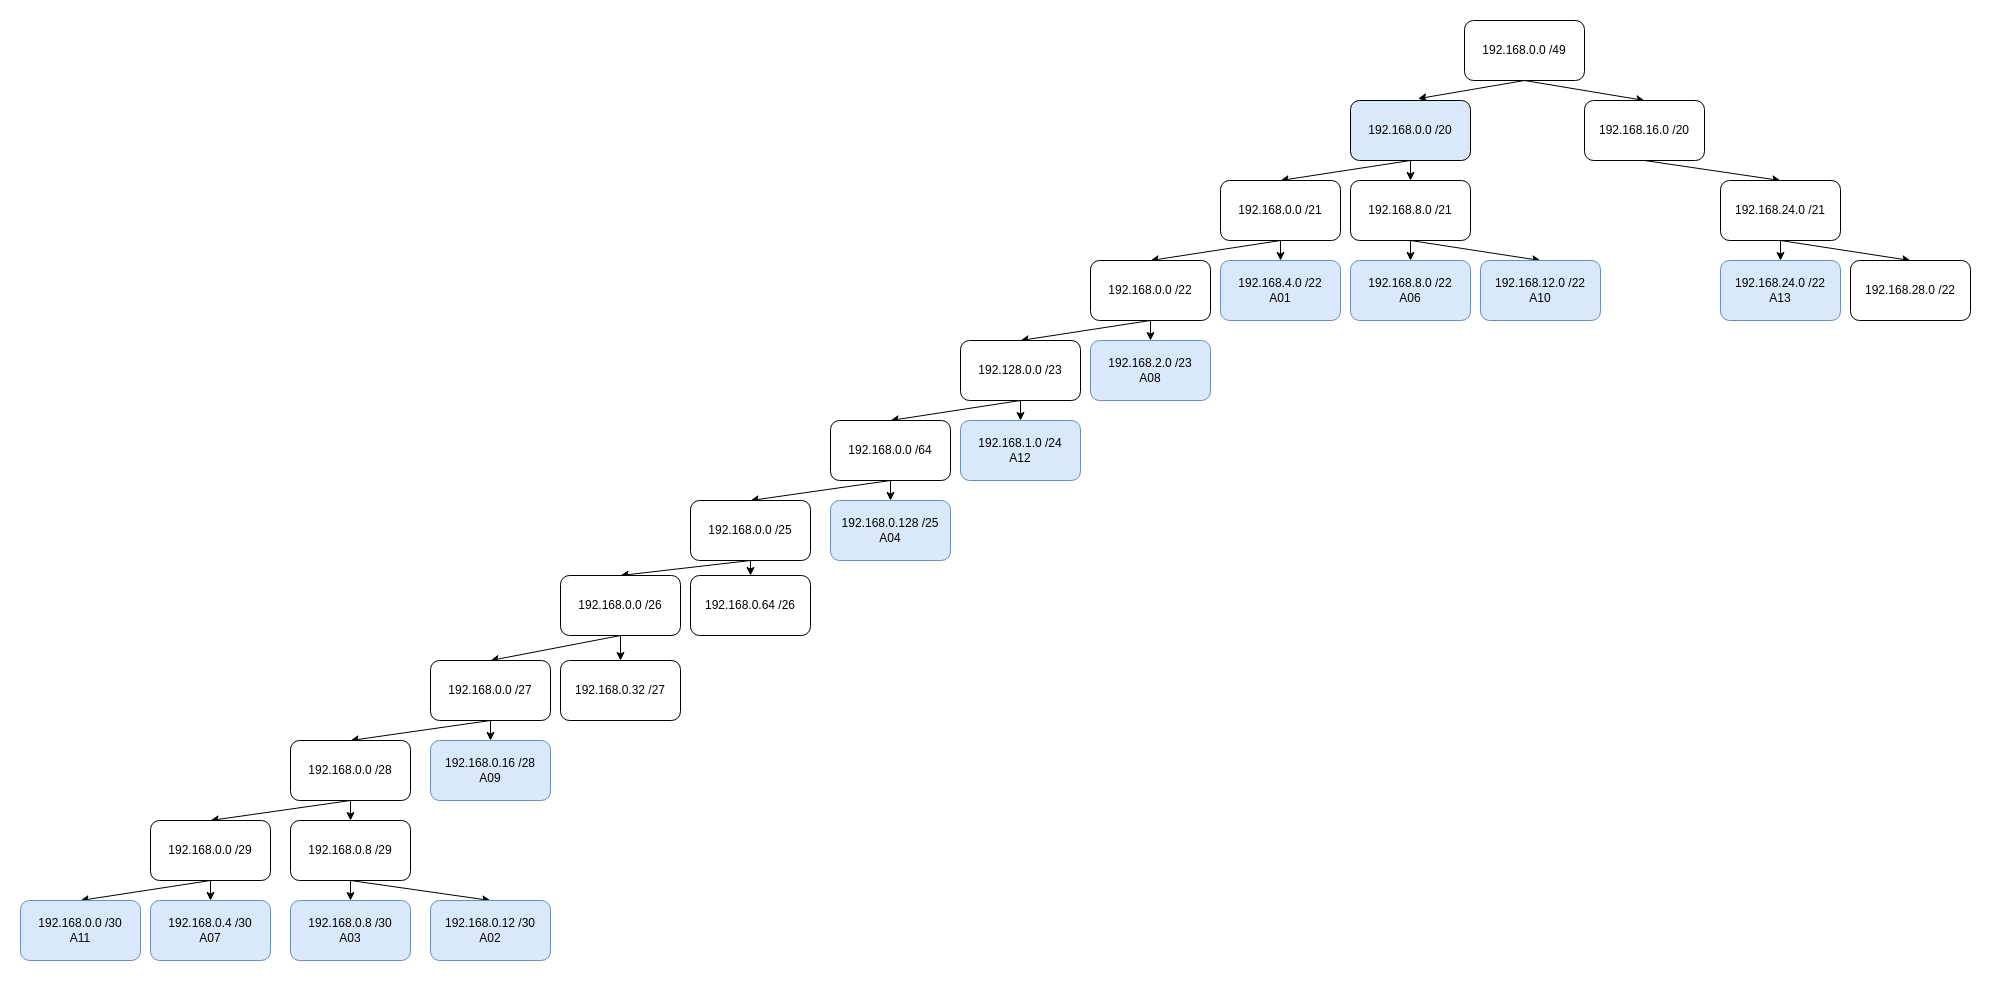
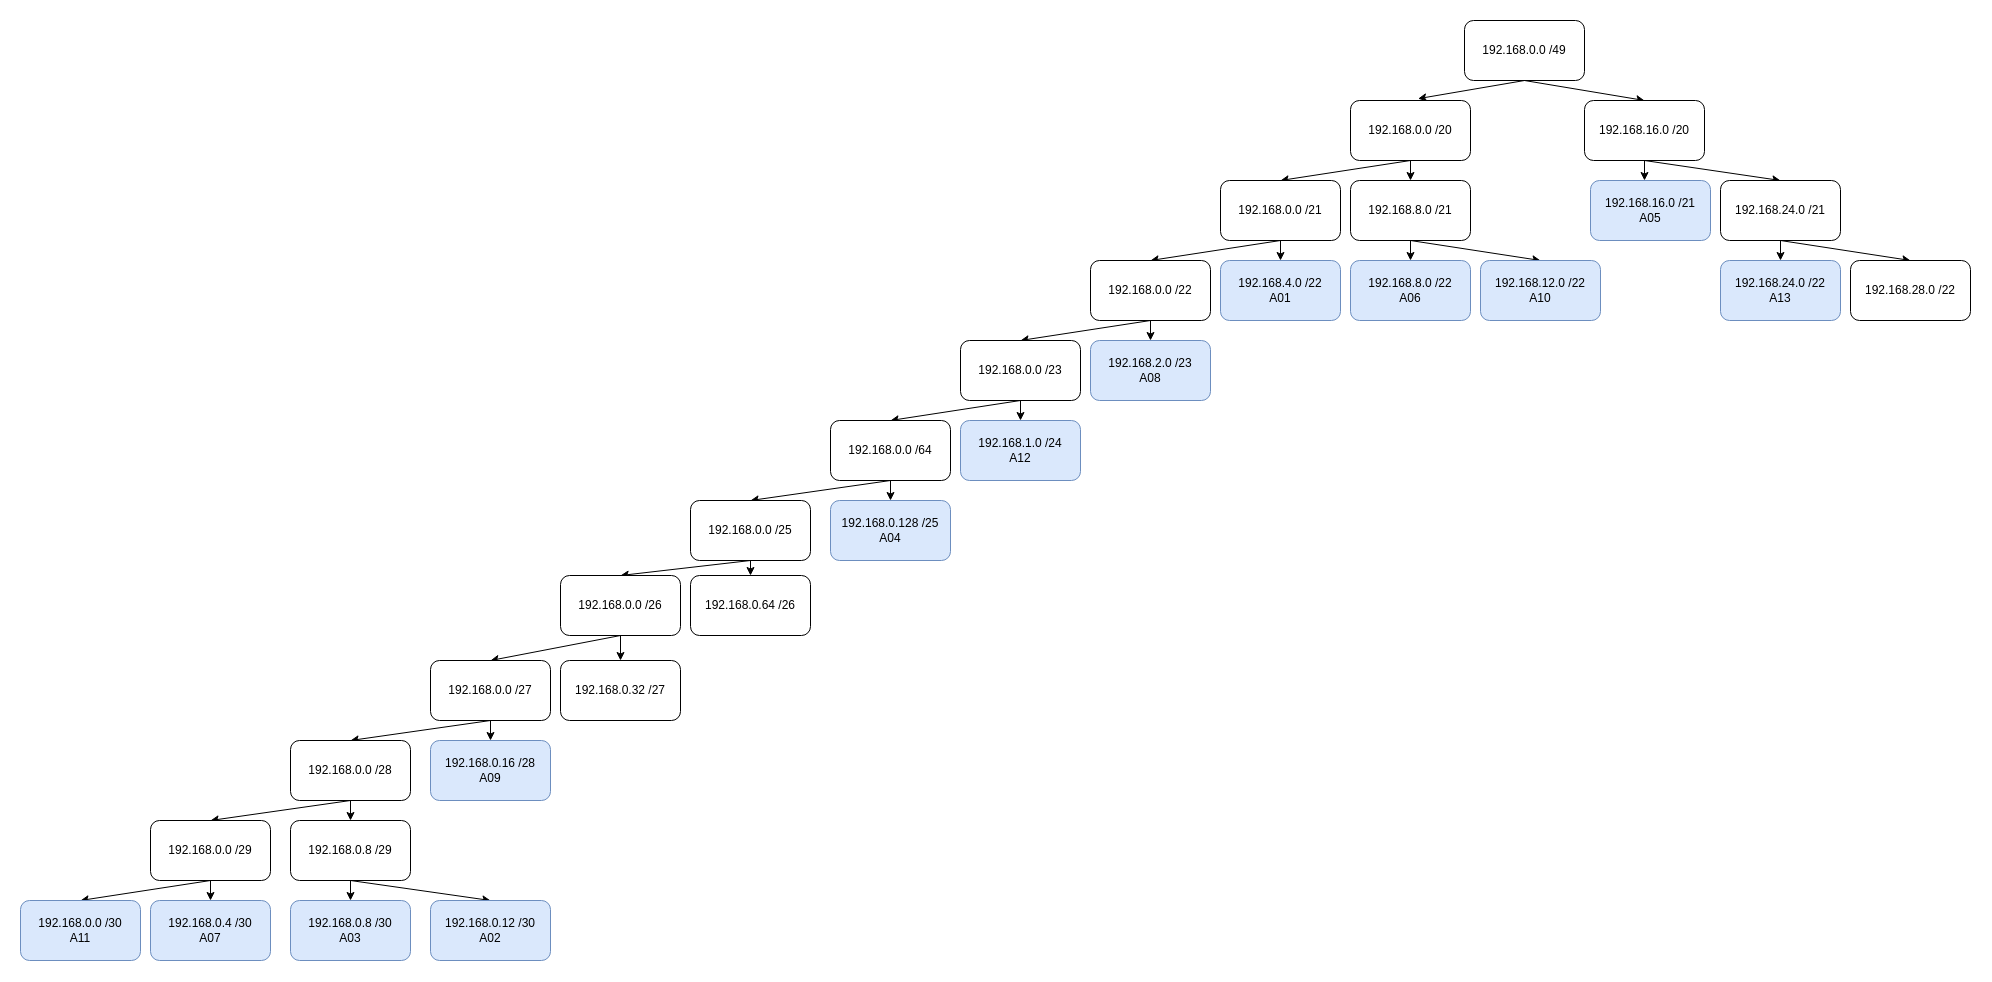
node "192.168.0.0 /20": fillcolor #dae8fc -> #ffffff
edge "192.168.16.0 /20" -> "192.168.16.0 /21 A05": added
node "192.168.16.0 /21 A05": added
node "192.128.0.0 /23": label "192.128.0.0 /23" -> "192.168.0.0 /23"
